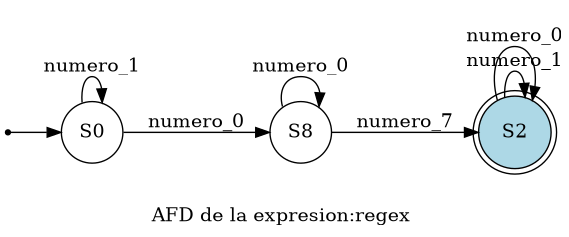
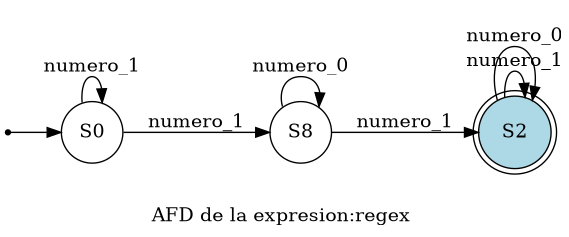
edge "S0" -> "S8": label "numero_0" -> "numero_1"
edge "S8" -> "S2": label "numero_7" -> "numero_1"
